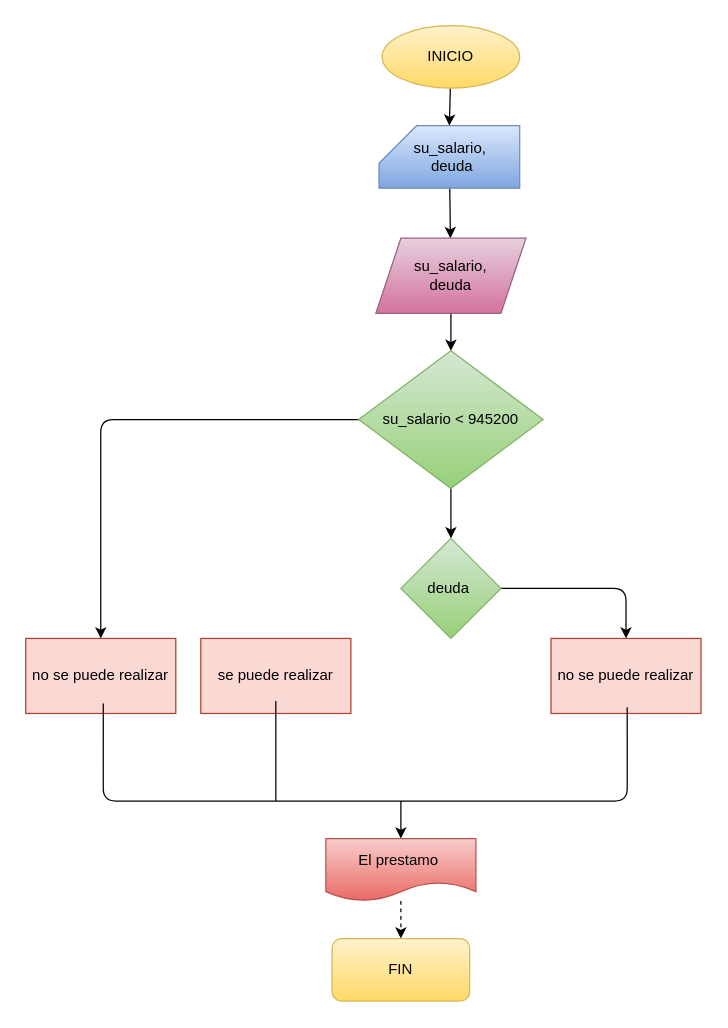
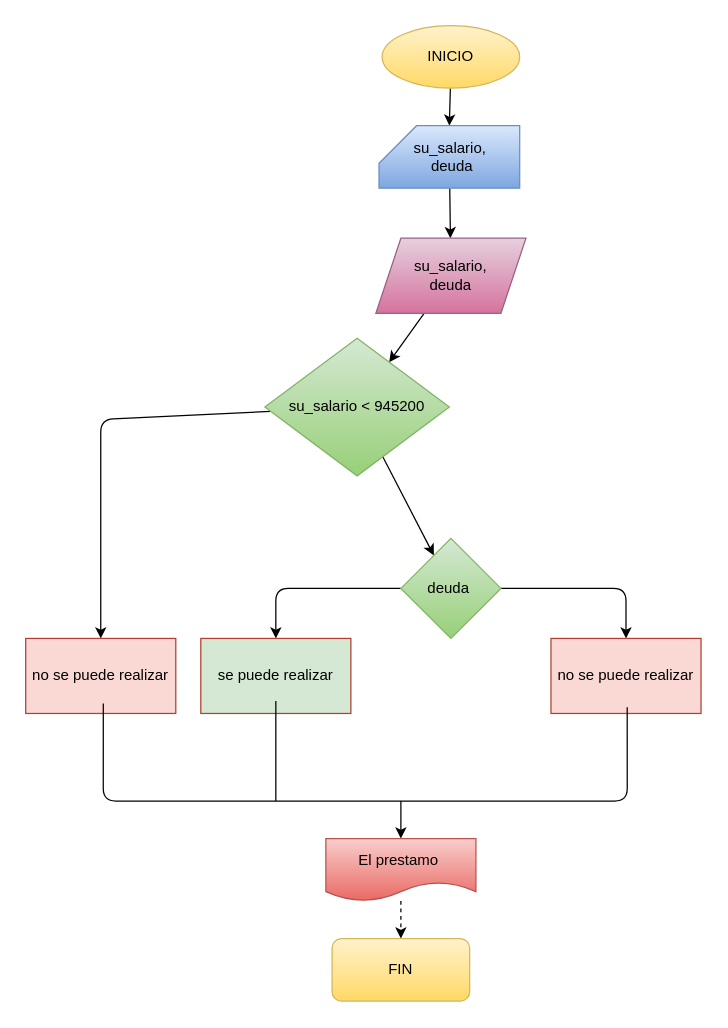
node "su_salario < 945200": moved (451, 419) -> (357, 407)
edge "deuda" -> "se puede realizar": added
node "se puede realizar": fillcolor #fad9d5 -> #d5e8d4
